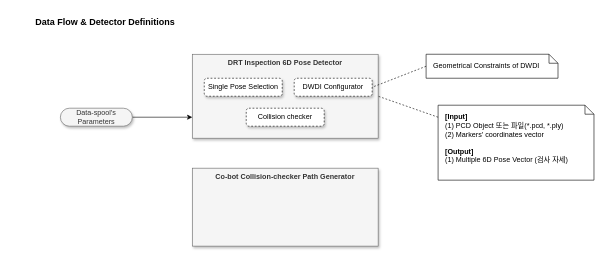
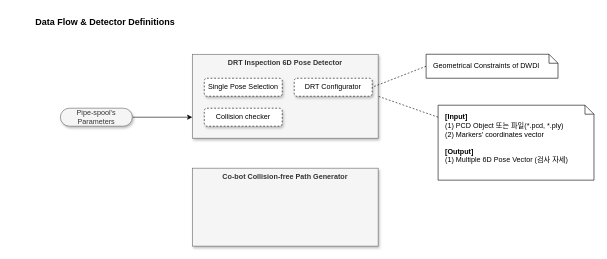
node "DWDI Configurator": label "DWDI Configurator" -> "DRT Configurator"
node "Data-spool's Parameters": label "Data-spool's Parameters" -> "Pipe-spool's Parameters"
node "Collision checker": moved (285, 117) -> (243, 117)
node "Co-bot Collision-checker Path Generator": label "Co-bot Collision-checker Path Generator" -> "Co-bot Collision-free Path Generator"
